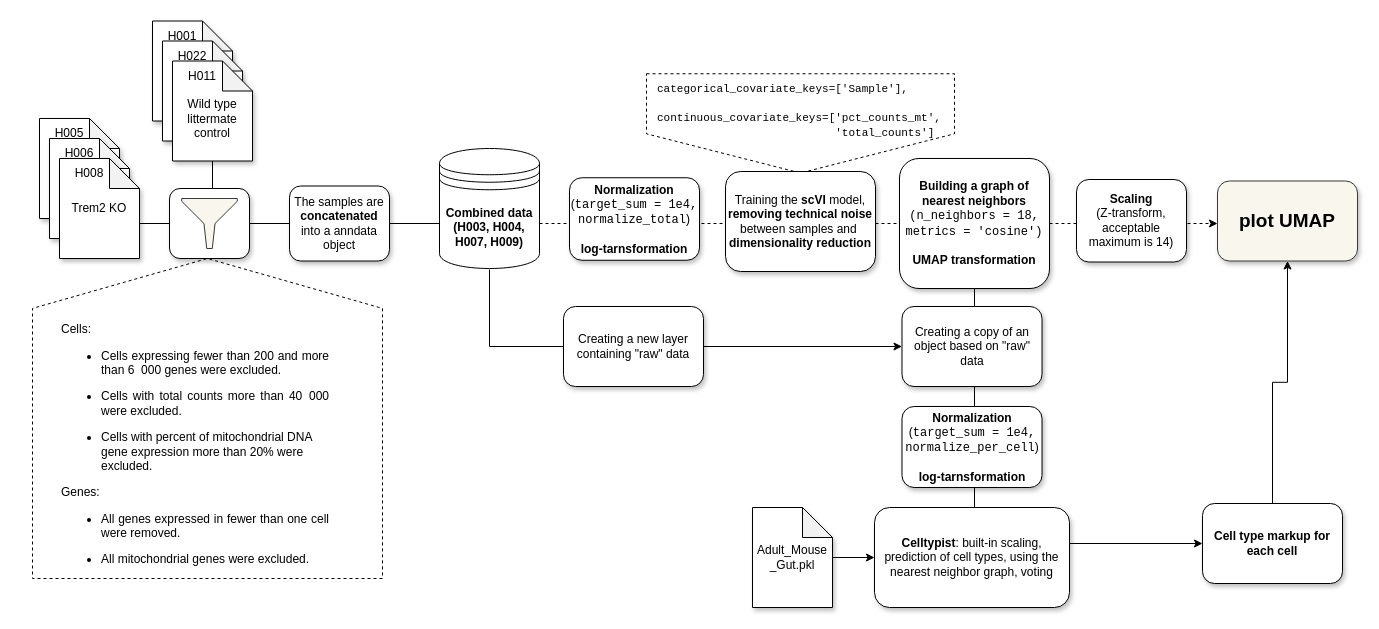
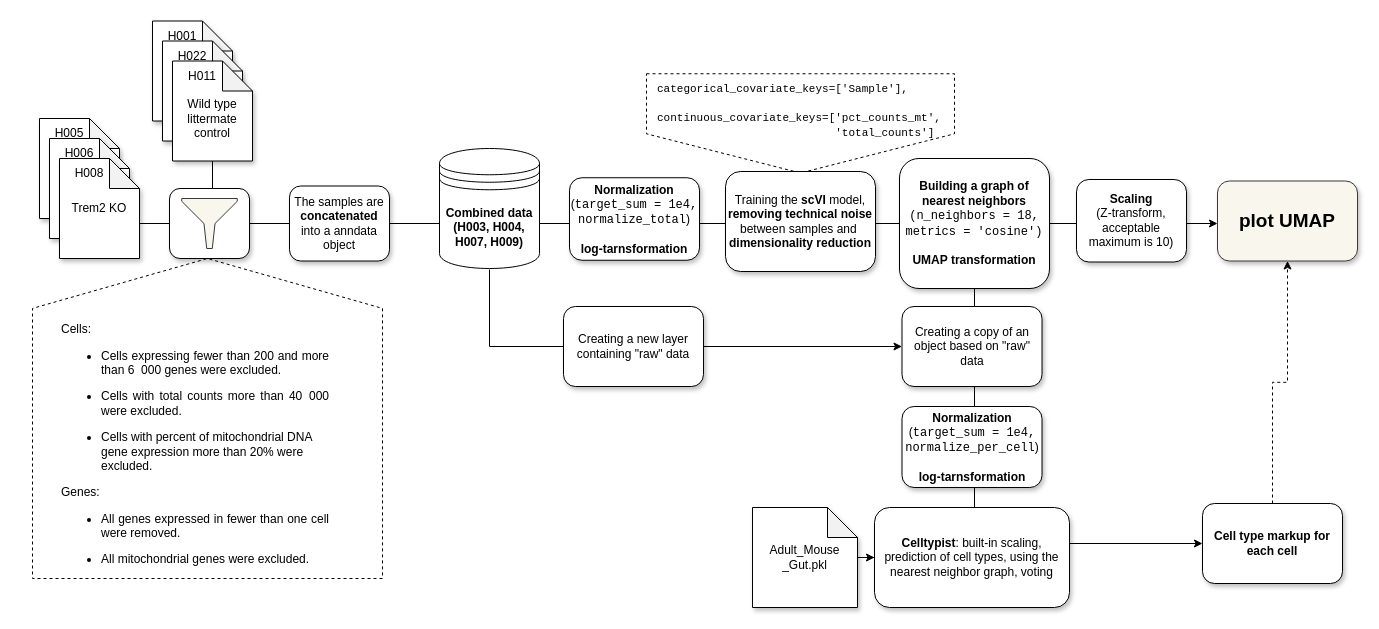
node "Scaling (Z-transform, acceptable maximum is 14)": label "Scaling (Z-transform, acceptable maximum is 14)" -> "Scaling (Z-transform, acceptable maximum is 10)"
edge "The samples are concatenated into a anndata object" -> "plot UMAP": style dashed -> solid
edge "Cell type markup for each cell" -> "plot UMAP": style solid -> dashed
node "Adult_Mouse _Gut.pkl": size 80x100 -> 105x100
